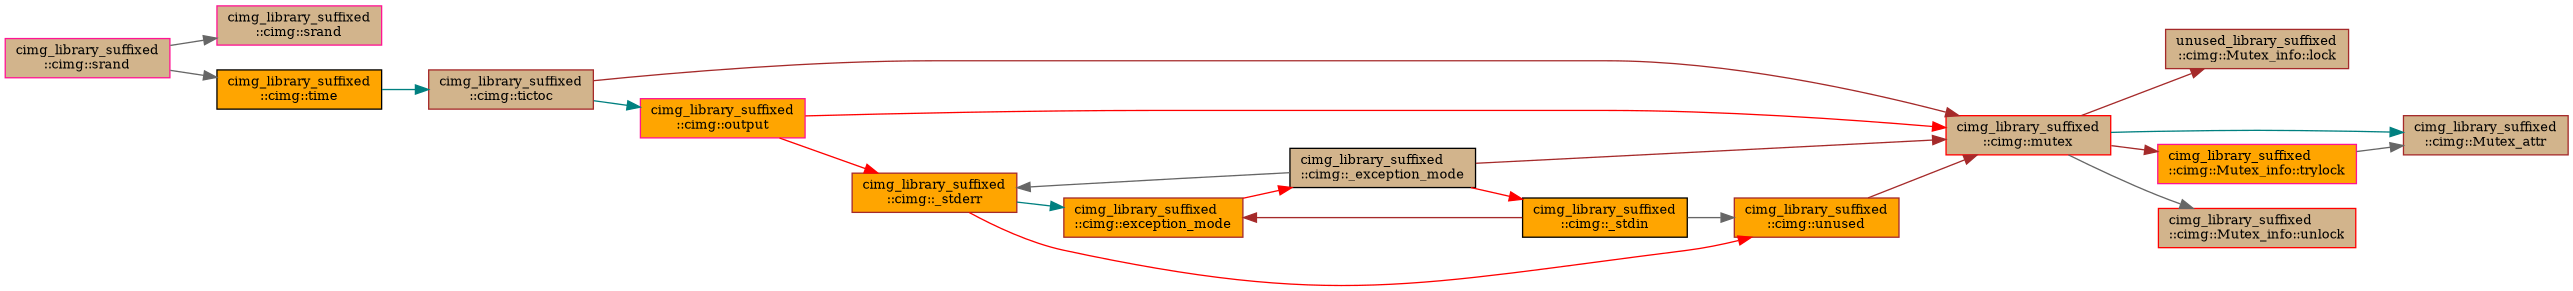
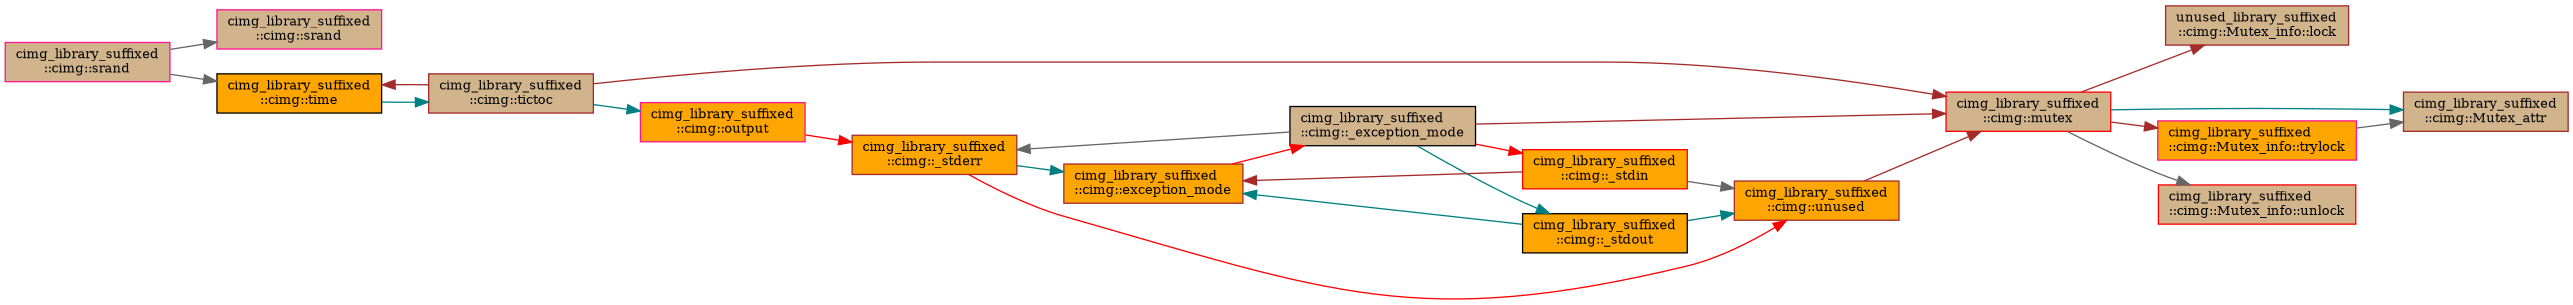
edge "cimg_library_suffixed ::cimg::tictoc" -> "cimg_library_suffixed ::cimg::time": added
edge "cimg_library_suffixed ::cimg::output" -> "cimg_library_suffixed ::cimg::mutex": removed
node "cimg_library_suffixed ::cimg::_stdin": color black -> red
node "cimg_library_suffixed ::cimg::_stdout": added
